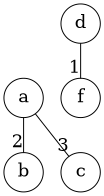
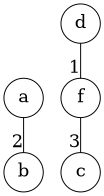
edge "a" -- "c": now "f" -- "c"
